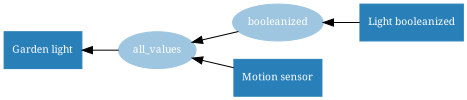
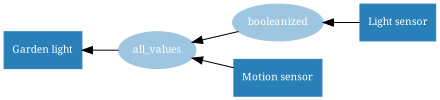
node "Light booleanized": label "Light booleanized" -> "Light sensor"
